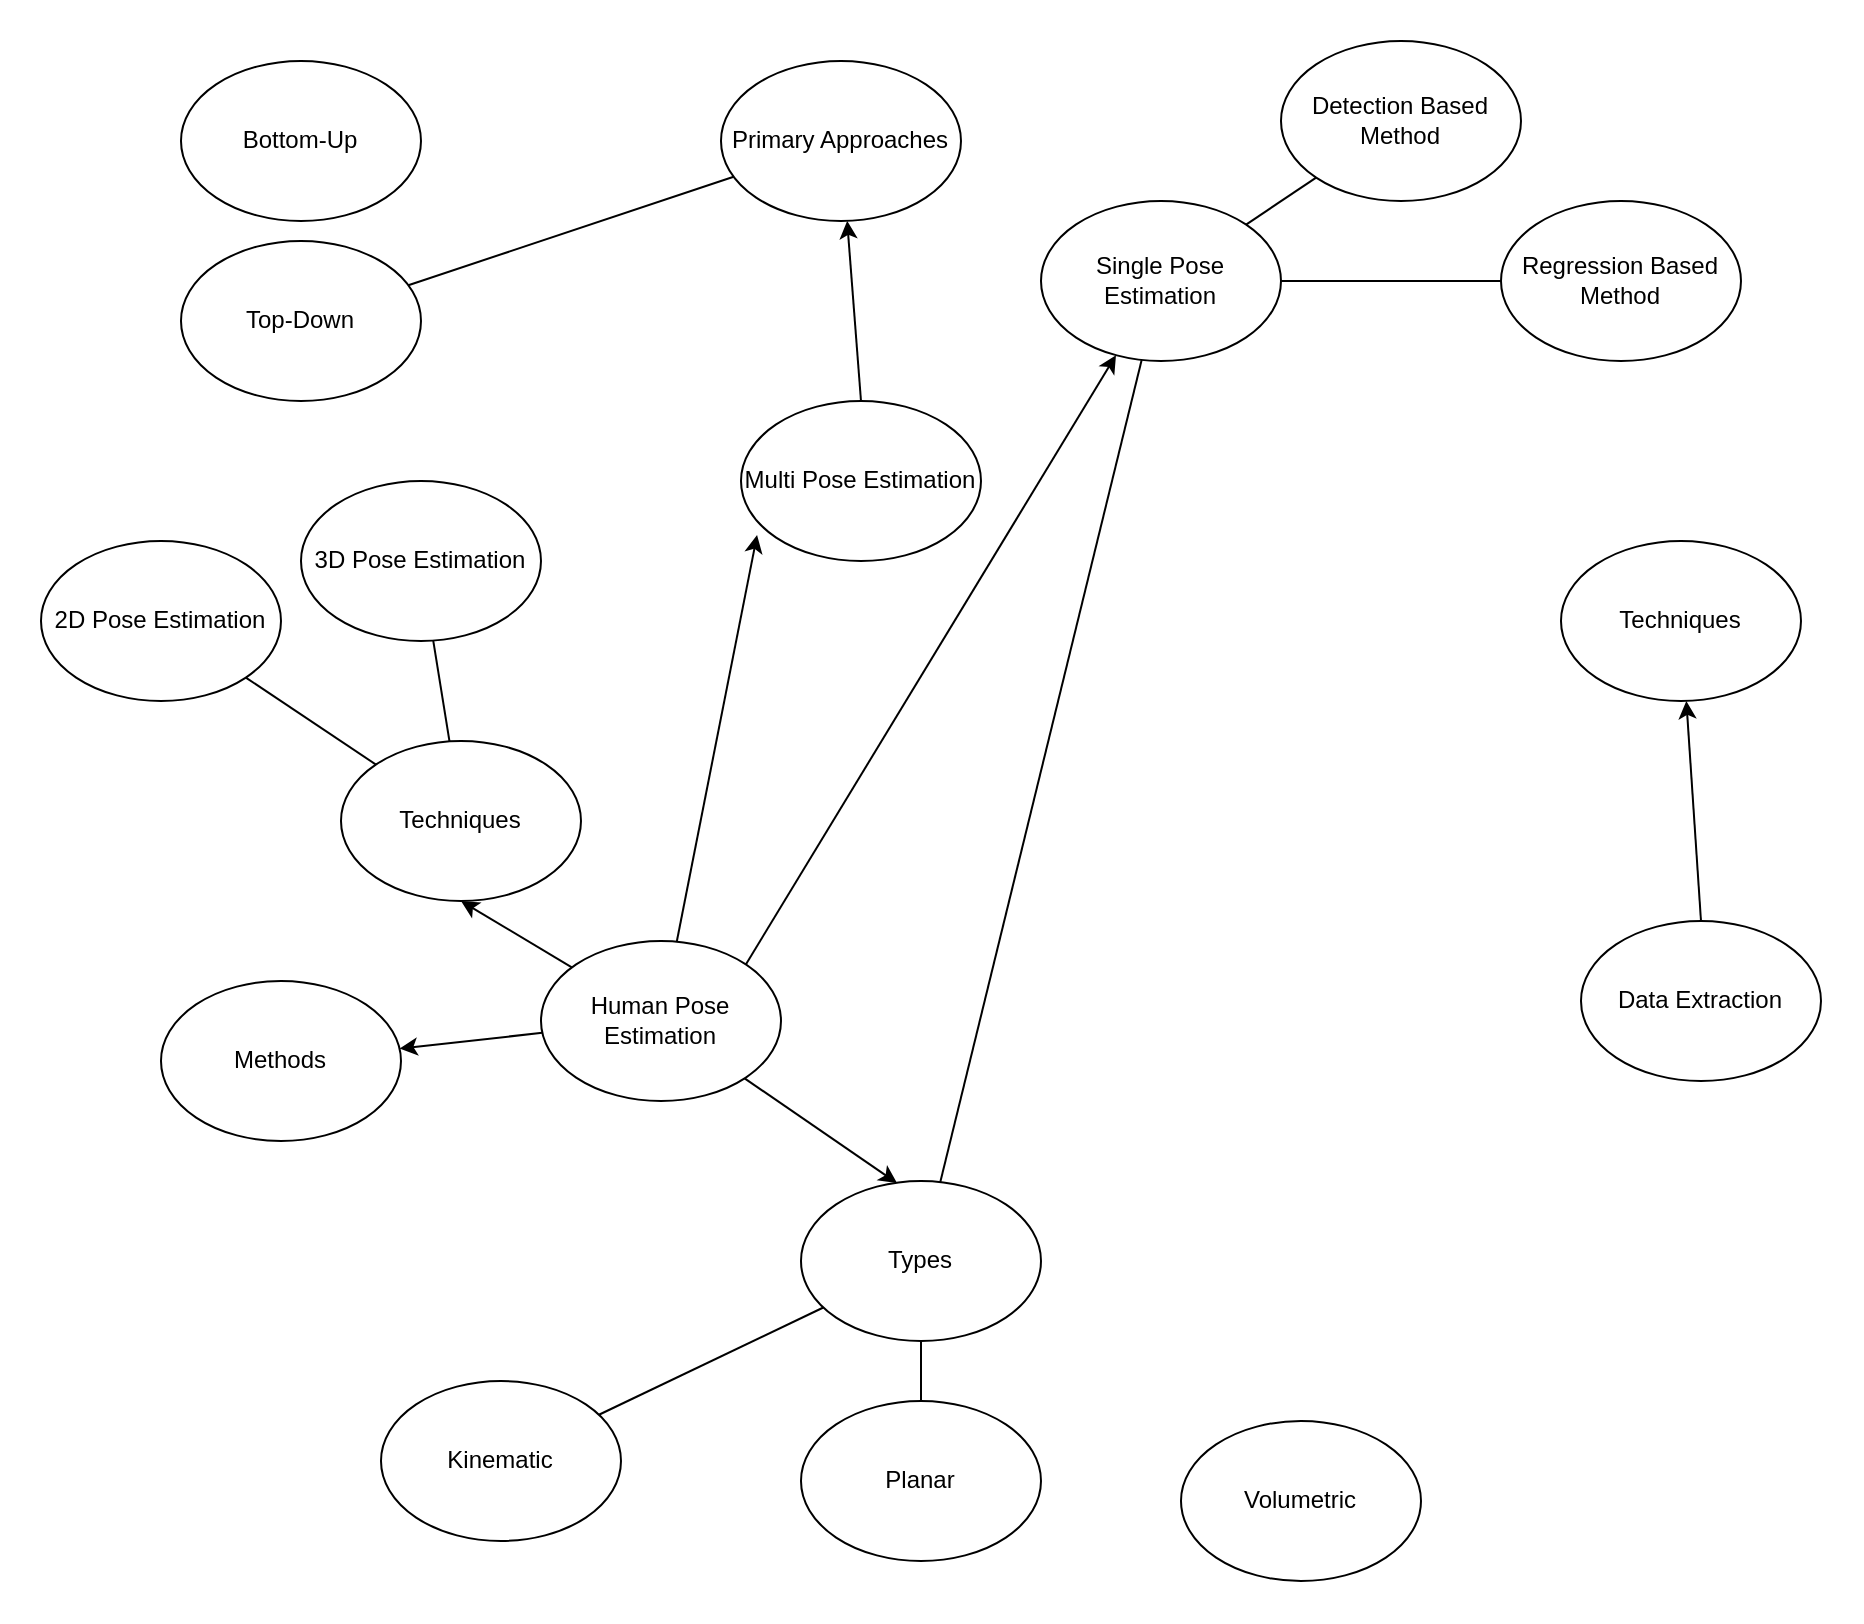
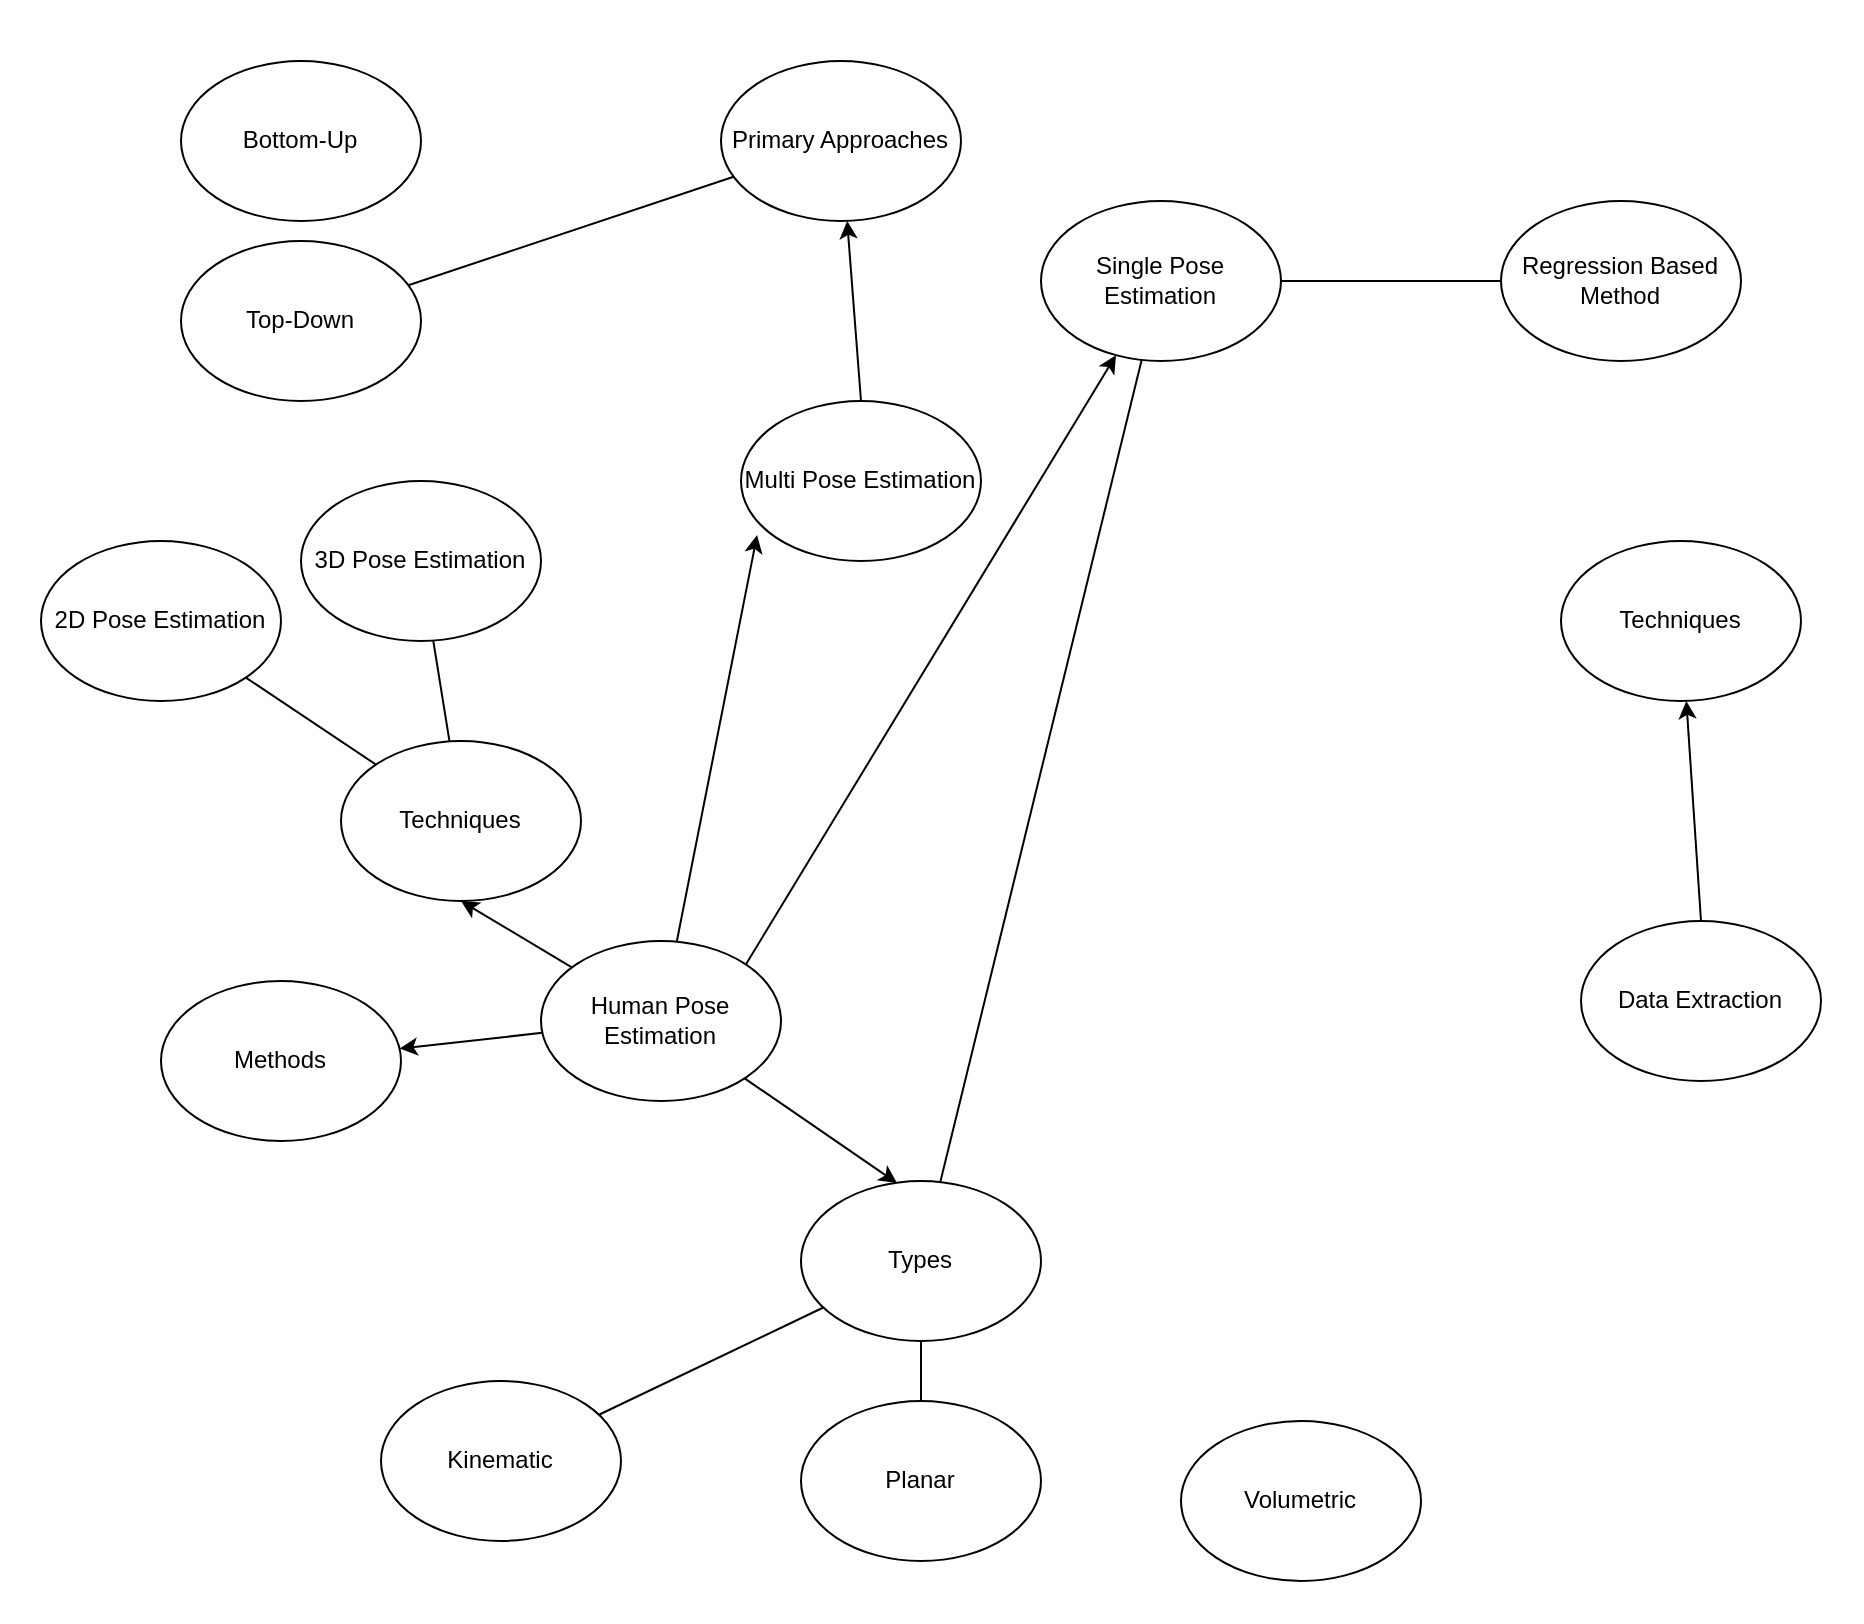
node "Detection Based Method": removed
edge "Detection Based Method" -- "Single Pose Estimation": removed
